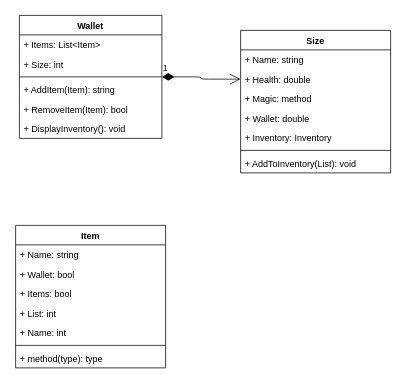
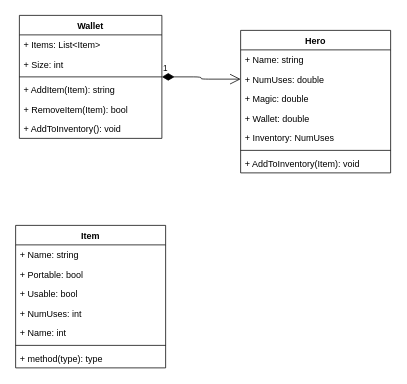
node "Size": label "Size" -> "Hero"
node "+ Health: double": label "+ Health: double" -> "+ NumUses: double"
node "+ Magic: method": label "+ Magic: method" -> "+ Magic: double"
node "+ DisplayInventory(): void": label "+ DisplayInventory(): void" -> "+ AddToInventory(): void"
node "+ Inventory: Inventory": label "+ Inventory: Inventory" -> "+ Inventory: NumUses"
node "+ AddToInventory(List): void": label "+ AddToInventory(List): void" -> "+ AddToInventory(Item): void"
node "+ Wallet: bool": label "+ Wallet: bool" -> "+ Portable: bool"
node "+ Items: bool": label "+ Items: bool" -> "+ Usable: bool"
node "+ List: int": label "+ List: int" -> "+ NumUses: int"
